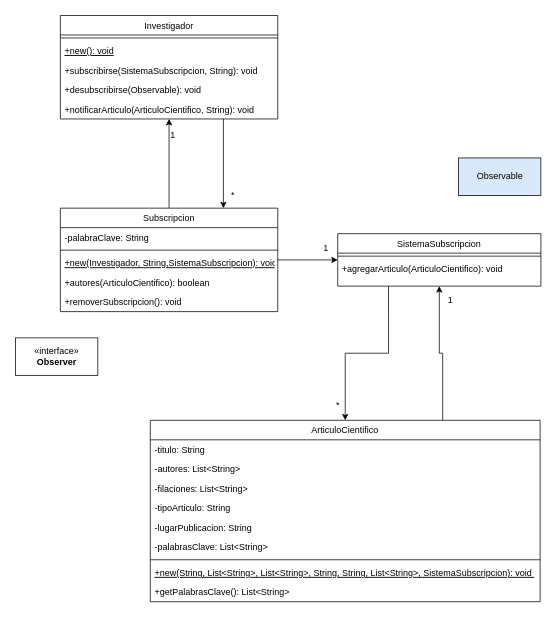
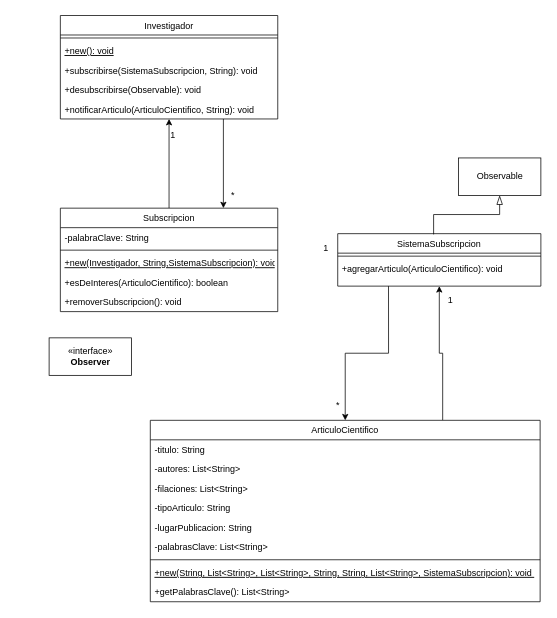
node "Observable": fillcolor #dae8fc -> #ffffff
edge "SistemaSubscripcion" -> "Observable": added
edge "Subscripcion" -> "SistemaSubscripcion": removed
node "+autores(ArticuloCientifico): boolean": label "+autores(ArticuloCientifico): boolean" -> "+esDeInteres(ArticuloCientifico): boolean"
node "«interface» Observer": moved (57, 357) -> (90, 357)
